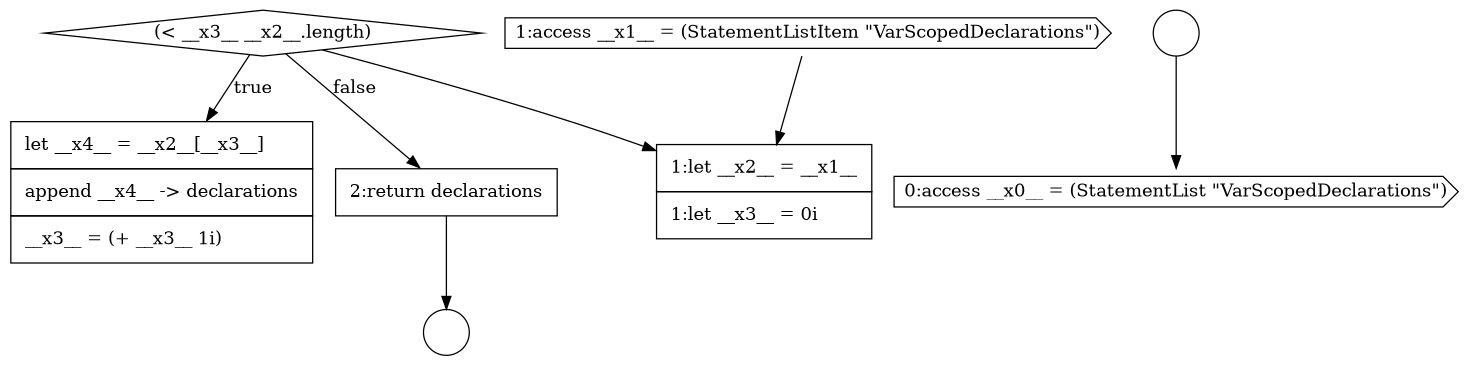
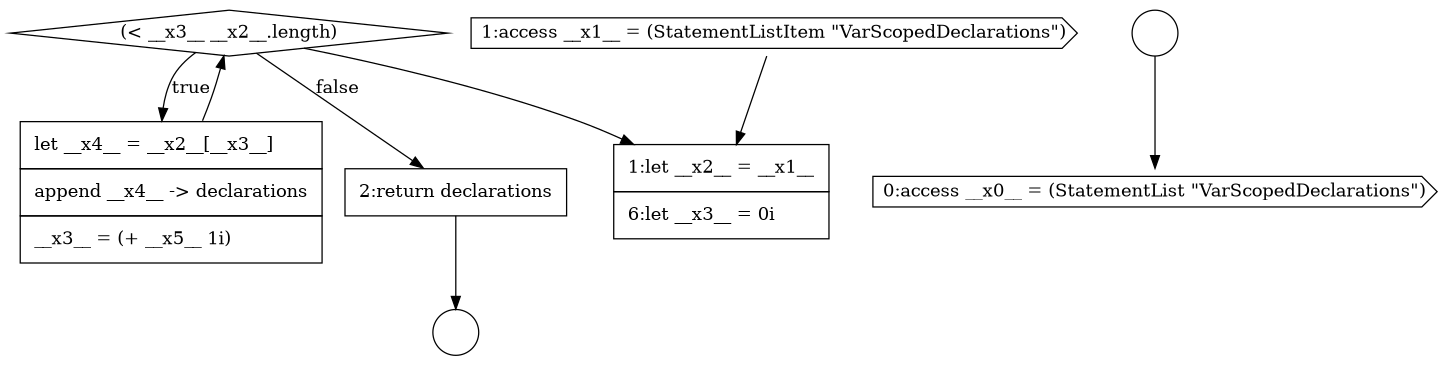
edge "let __x4__ = __x2__[__x3__]" -> "(< __x3__ __x2__.length)": added
node "1:let __x2__ = __x1__": text "1:let __x3__ = 0i" -> "6:let __x3__ = 0i"
node "let __x4__ = __x2__[__x3__]": text "__x3__ = (+ __x3__ 1i)" -> "__x3__ = (+ __x5__ 1i)"
